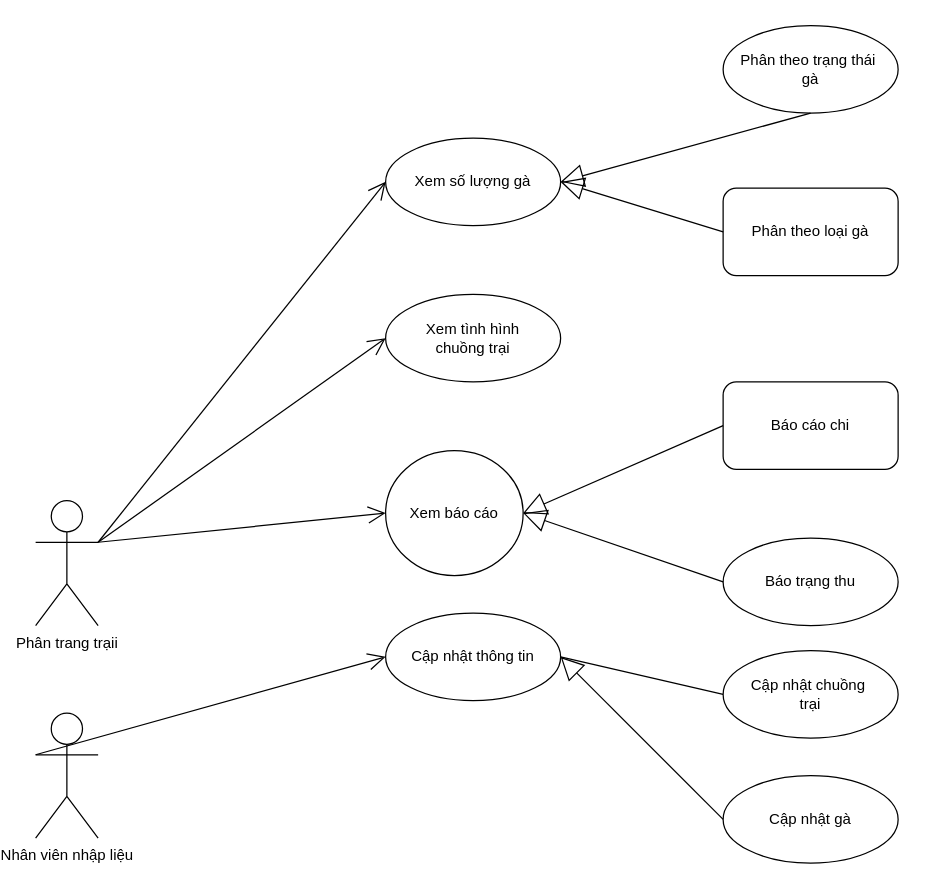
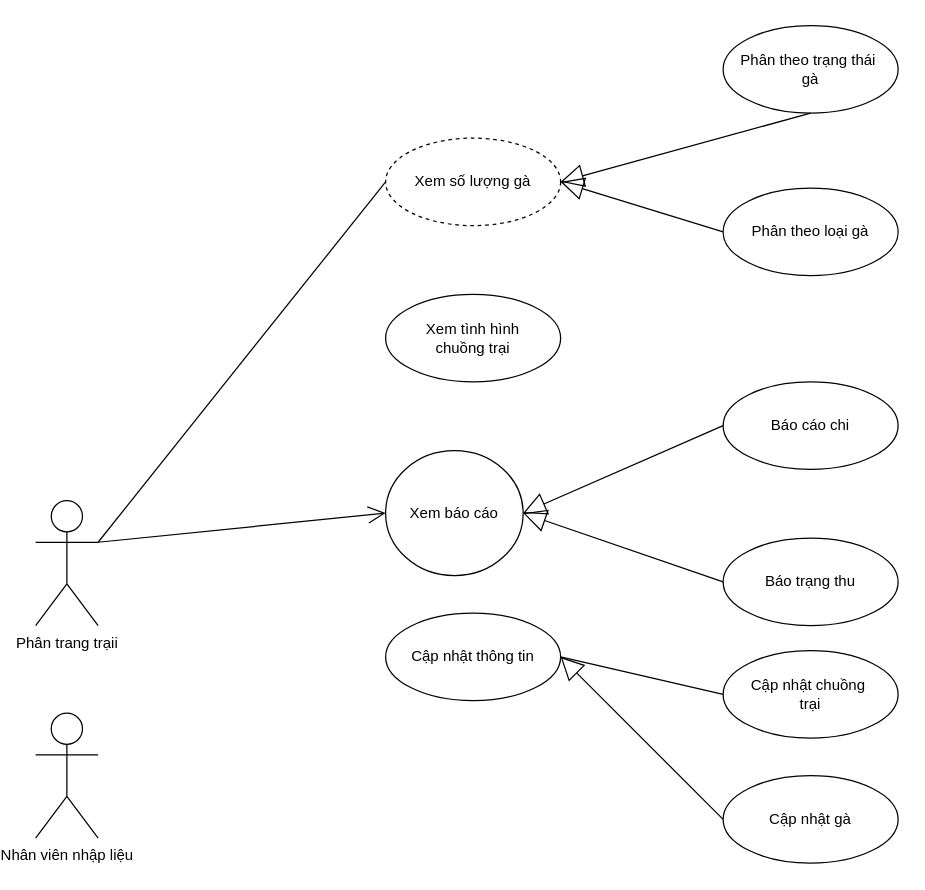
node "Xem số lượng gà": style solid -> dashed
edge "Phân trang trạii" -> "Xem số lượng gà": arrowhead open -> none
node "Phân theo loại gà": shape rounded rectangle -> ellipse
node "Báo cáo chi": shape rounded rectangle -> ellipse
edge "Phân trang trạii" -> "Xem tình hình chuồng trại": removed
edge "Nhân viên nhập liệu" -> "Cập nhật thông tin": removed
